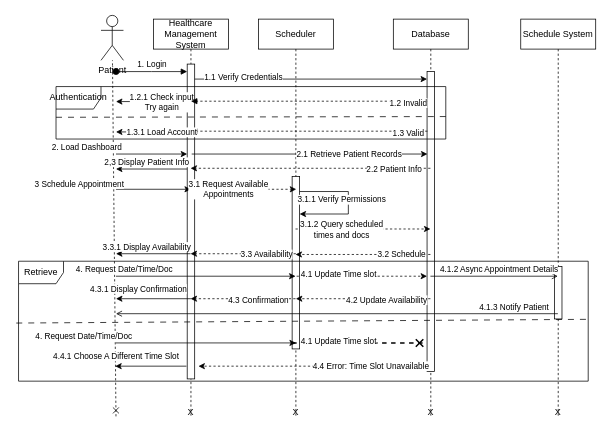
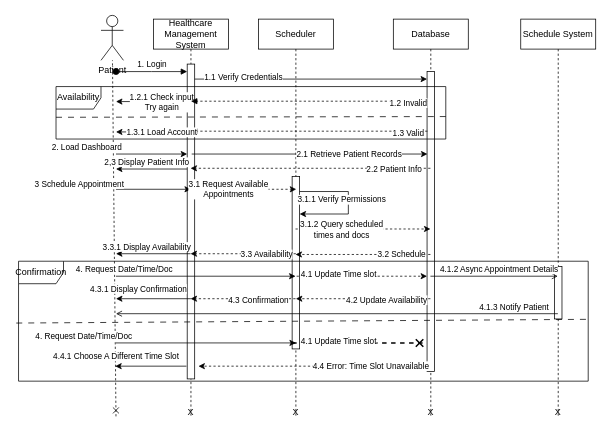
node "Authentication": label "Authentication" -> "Availability"
node "Retrieve": label "Retrieve" -> "Confirmation"
